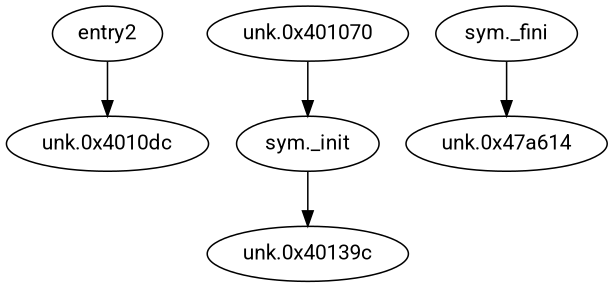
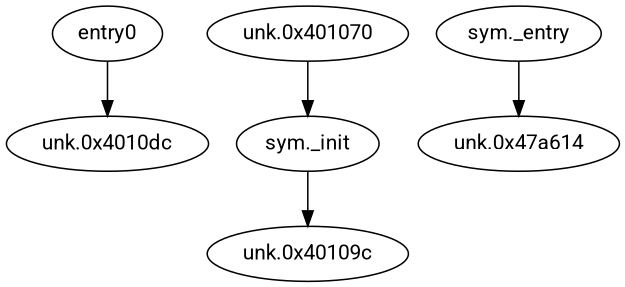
node "entry2": label "entry2" -> "entry0"
node "sym._fini": label "sym._fini" -> "sym._entry"
node "unk.0x40139c": label "unk.0x40139c" -> "unk.0x40109c"
